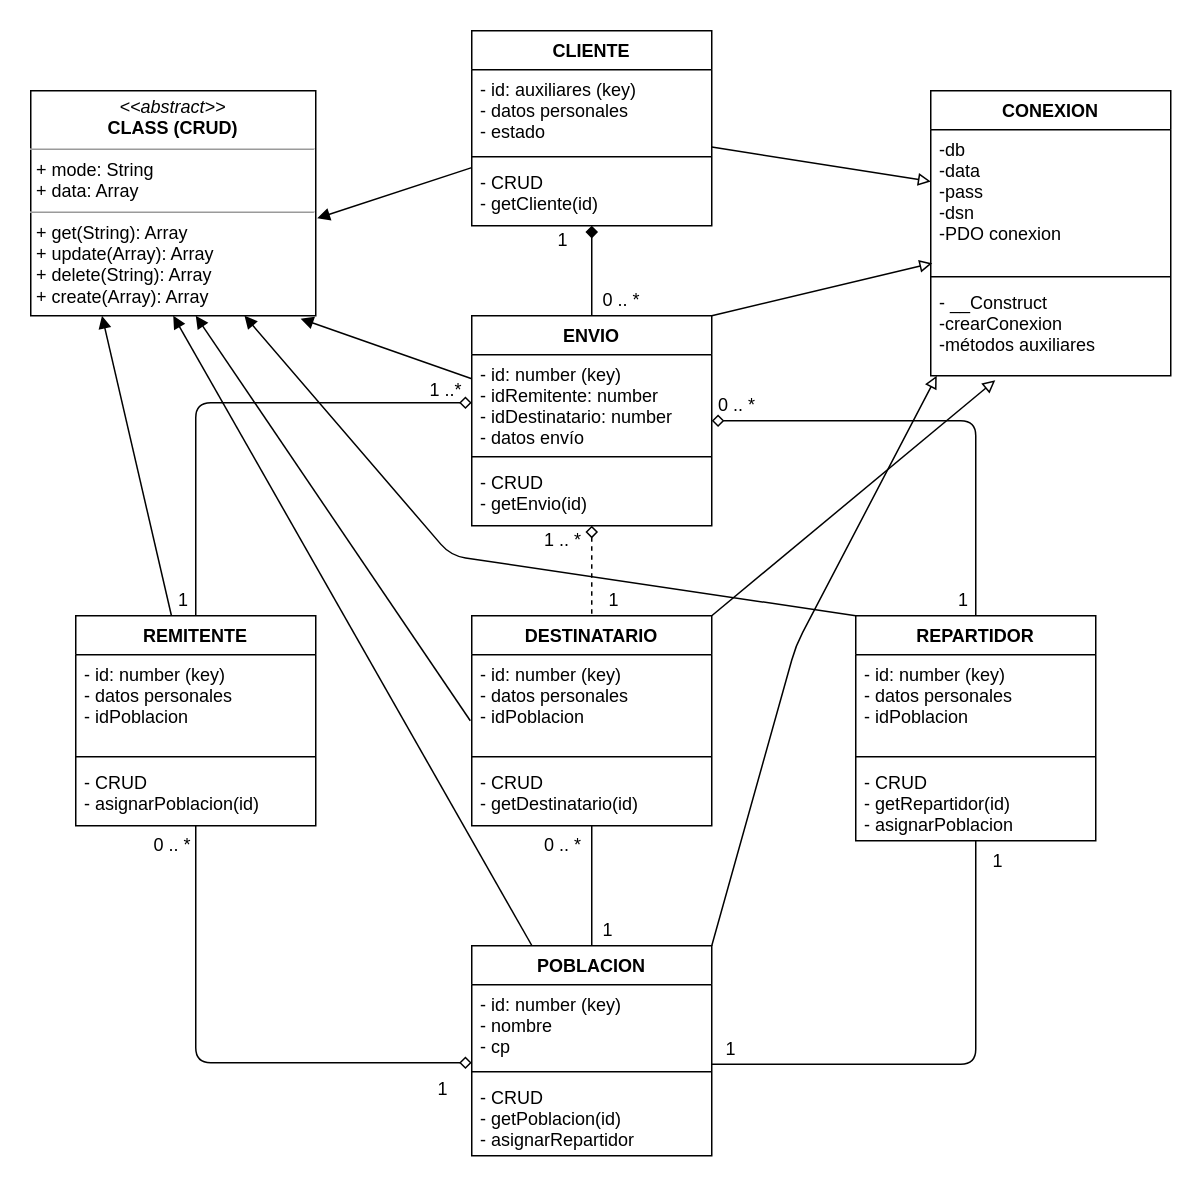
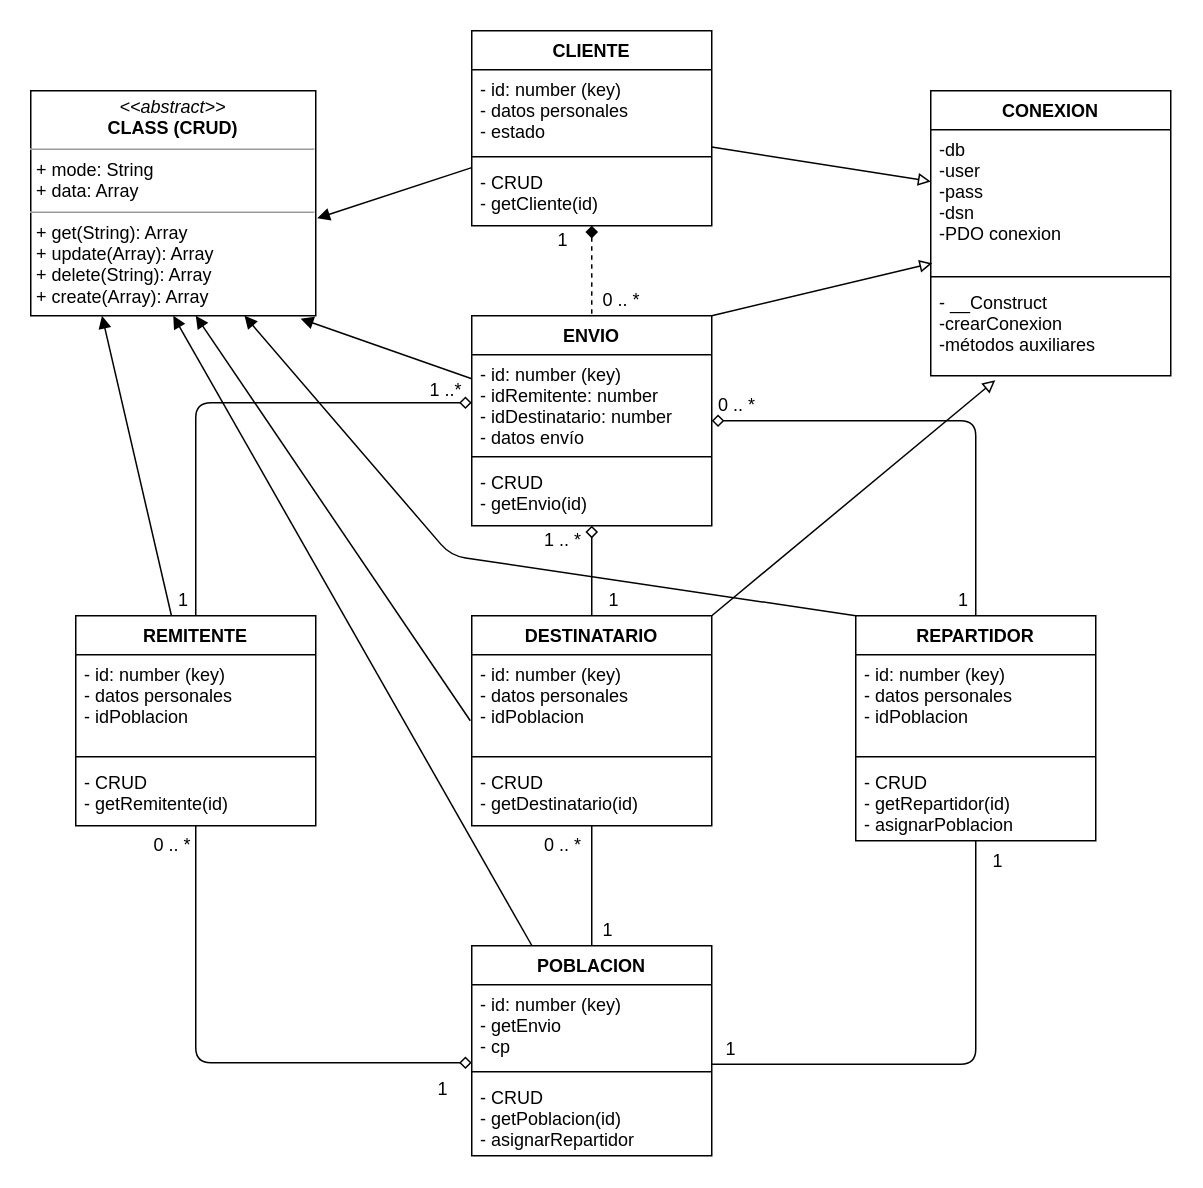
node "- id: auxiliares (key) - datos personales - estado": label "- id: auxiliares (key) - datos personales - estado" -> "- id: number (key) - datos personales - estado"
node "-db -data -pass -dsn -PDO conexion": label "-db -data -pass -dsn -PDO conexion" -> "-db -user -pass -dsn -PDO conexion"
edge "ENVIO" -> "CLIENTE": style solid -> dashed
edge "DESTINATARIO" -> "ENVIO": style dashed -> solid
edge "POBLACION" -> "- __Construct -crearConexion -métodos auxiliares": removed
node "- CRUD - asignarPoblacion(id)": label "- CRUD - asignarPoblacion(id)" -> "- CRUD - getRemitente(id)"
node "- id: number (key) - nombre - cp": label "- id: number (key) - nombre - cp" -> "- id: number (key) - getEnvio - cp"
